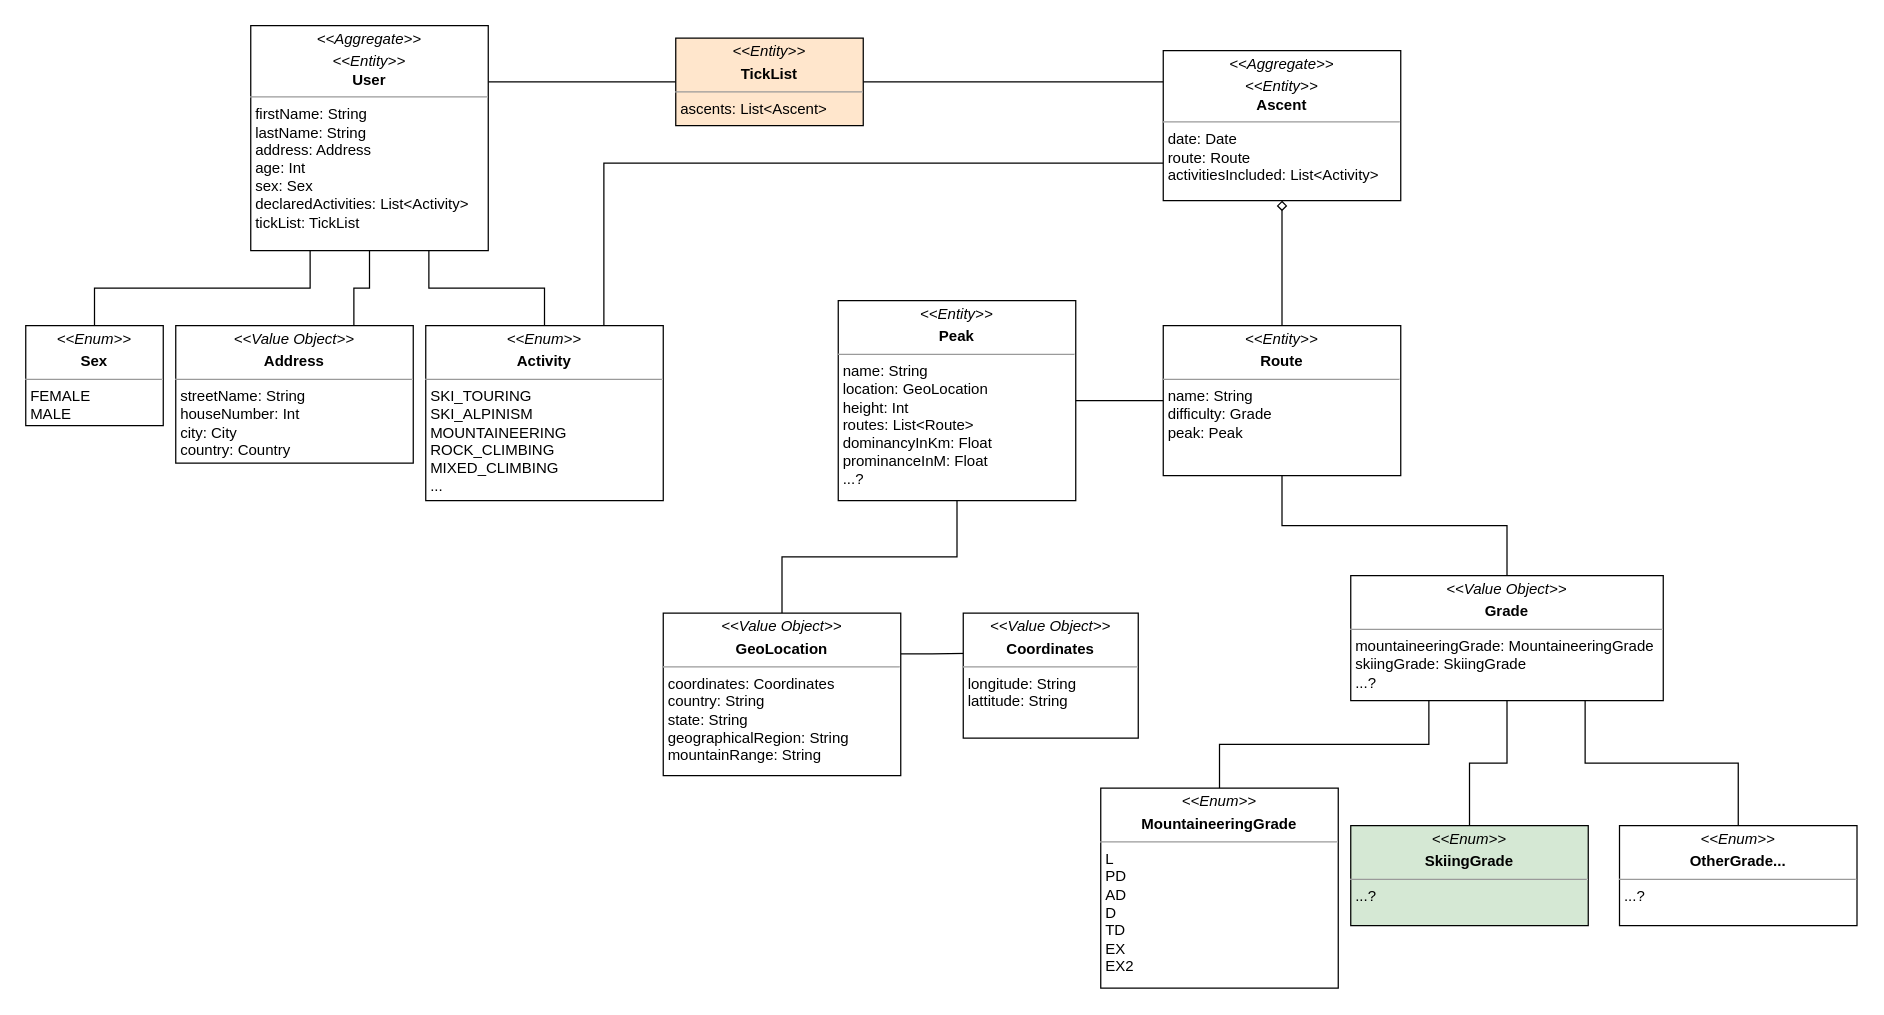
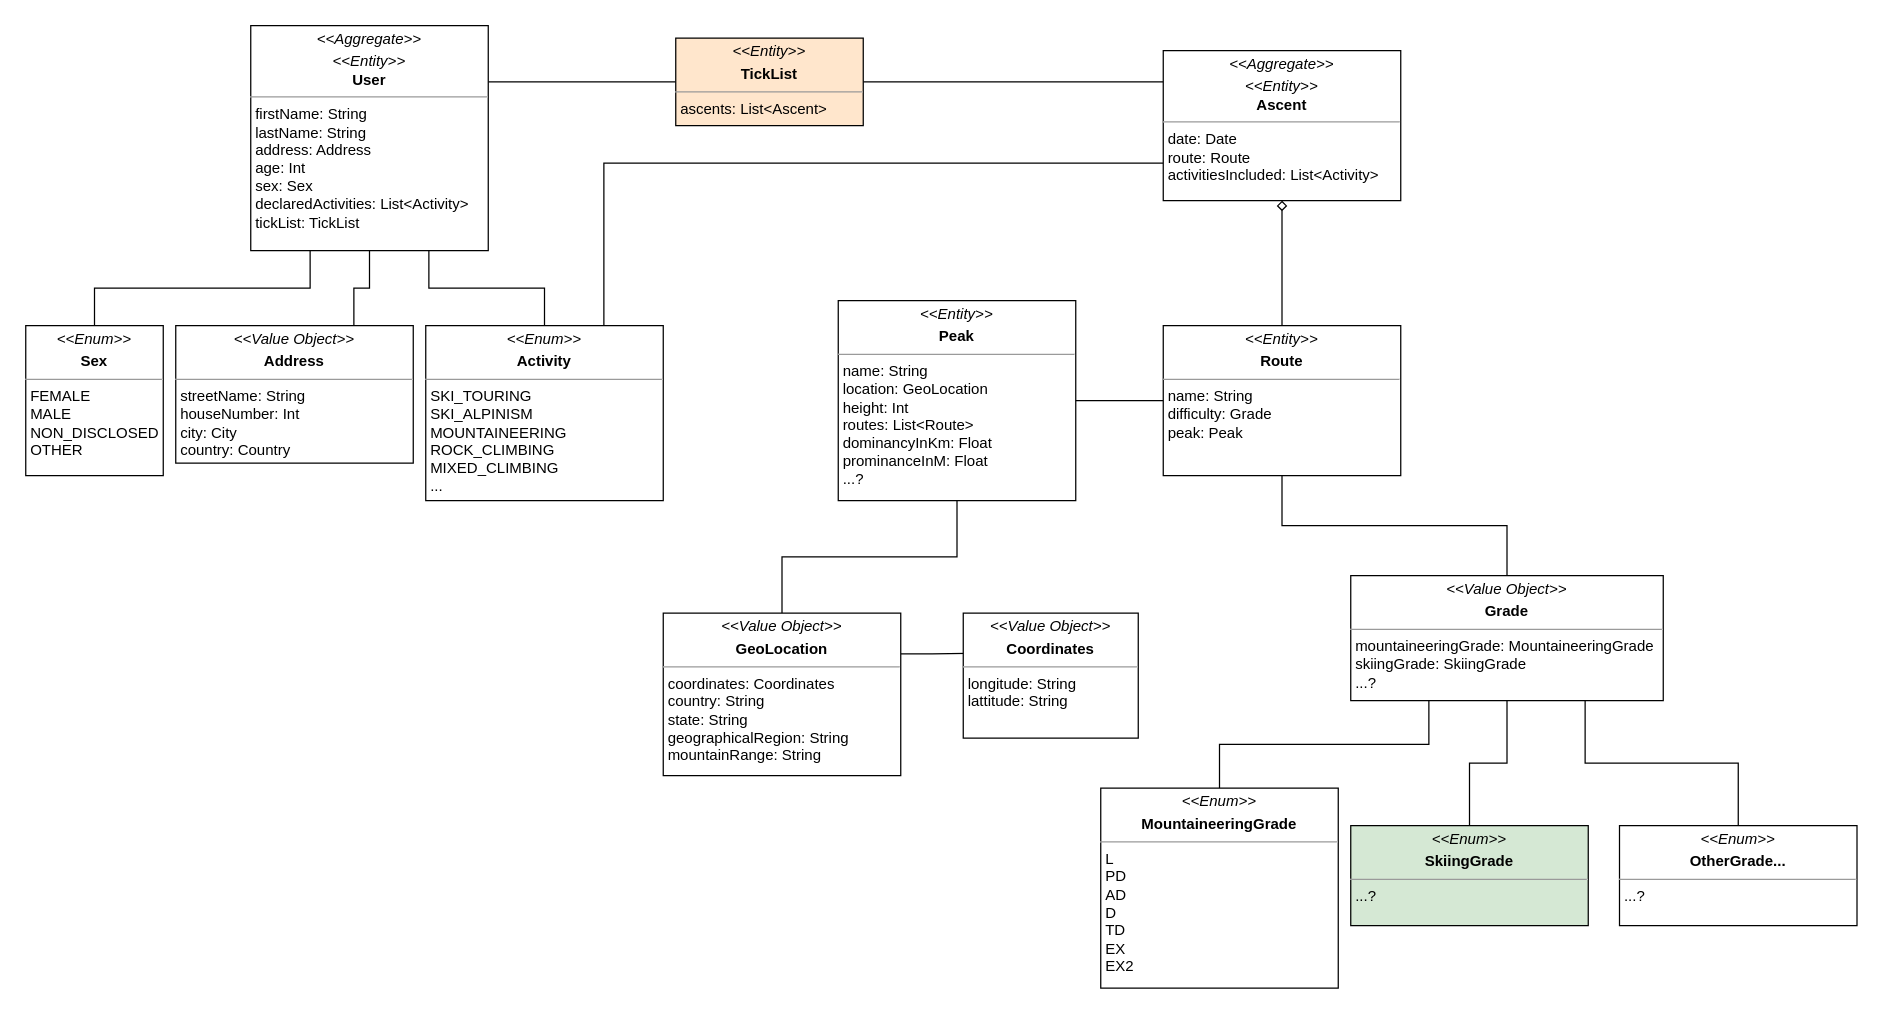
node "<<Enum>> Sex FEMALE MALE NON_DISCLOSED OTHER": size 138x100 -> 138x150
